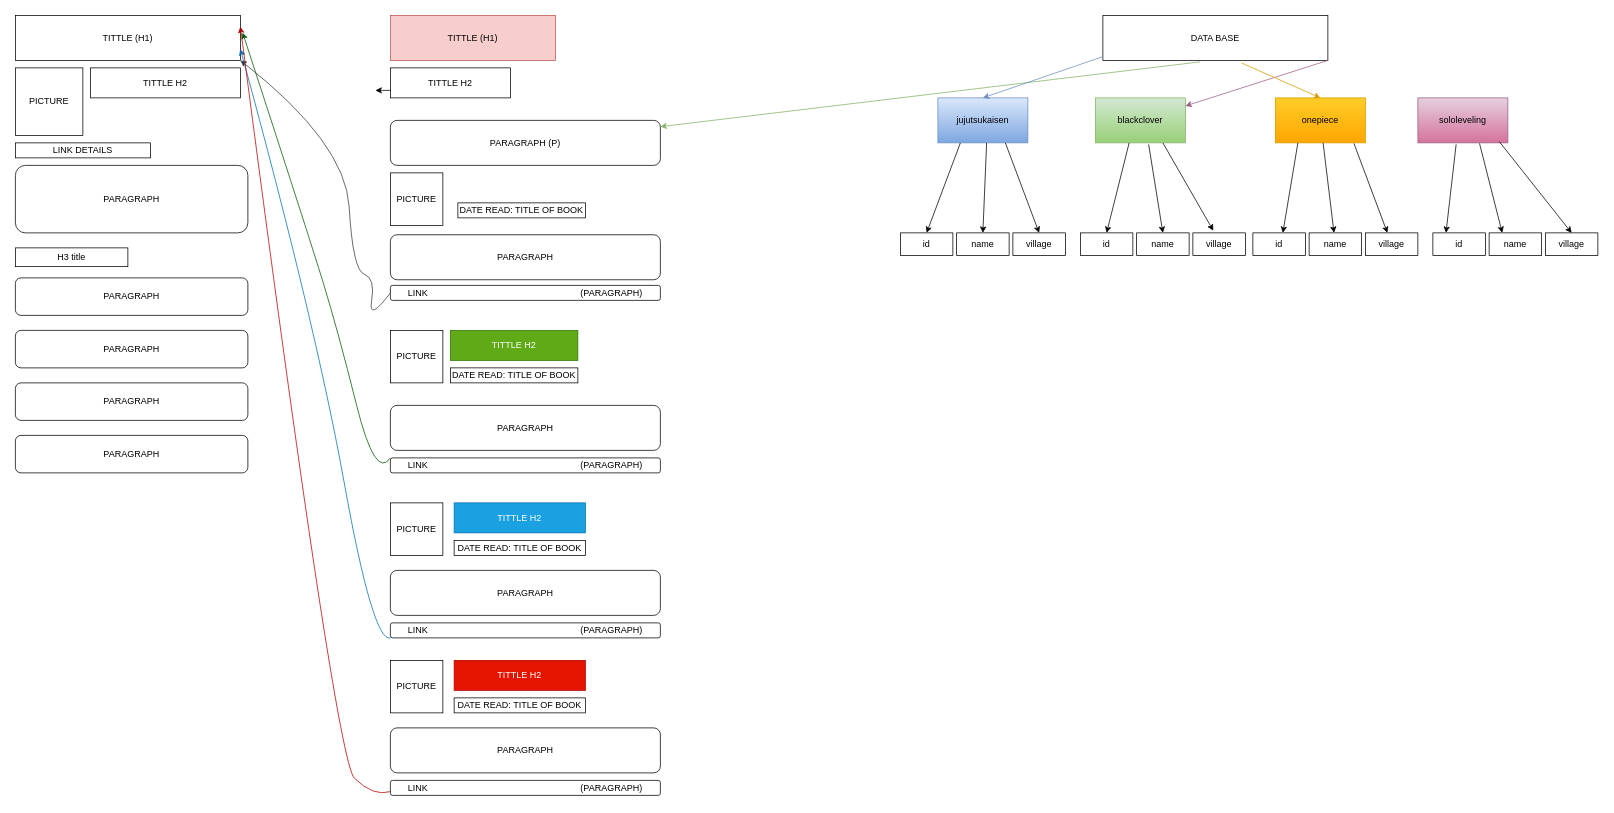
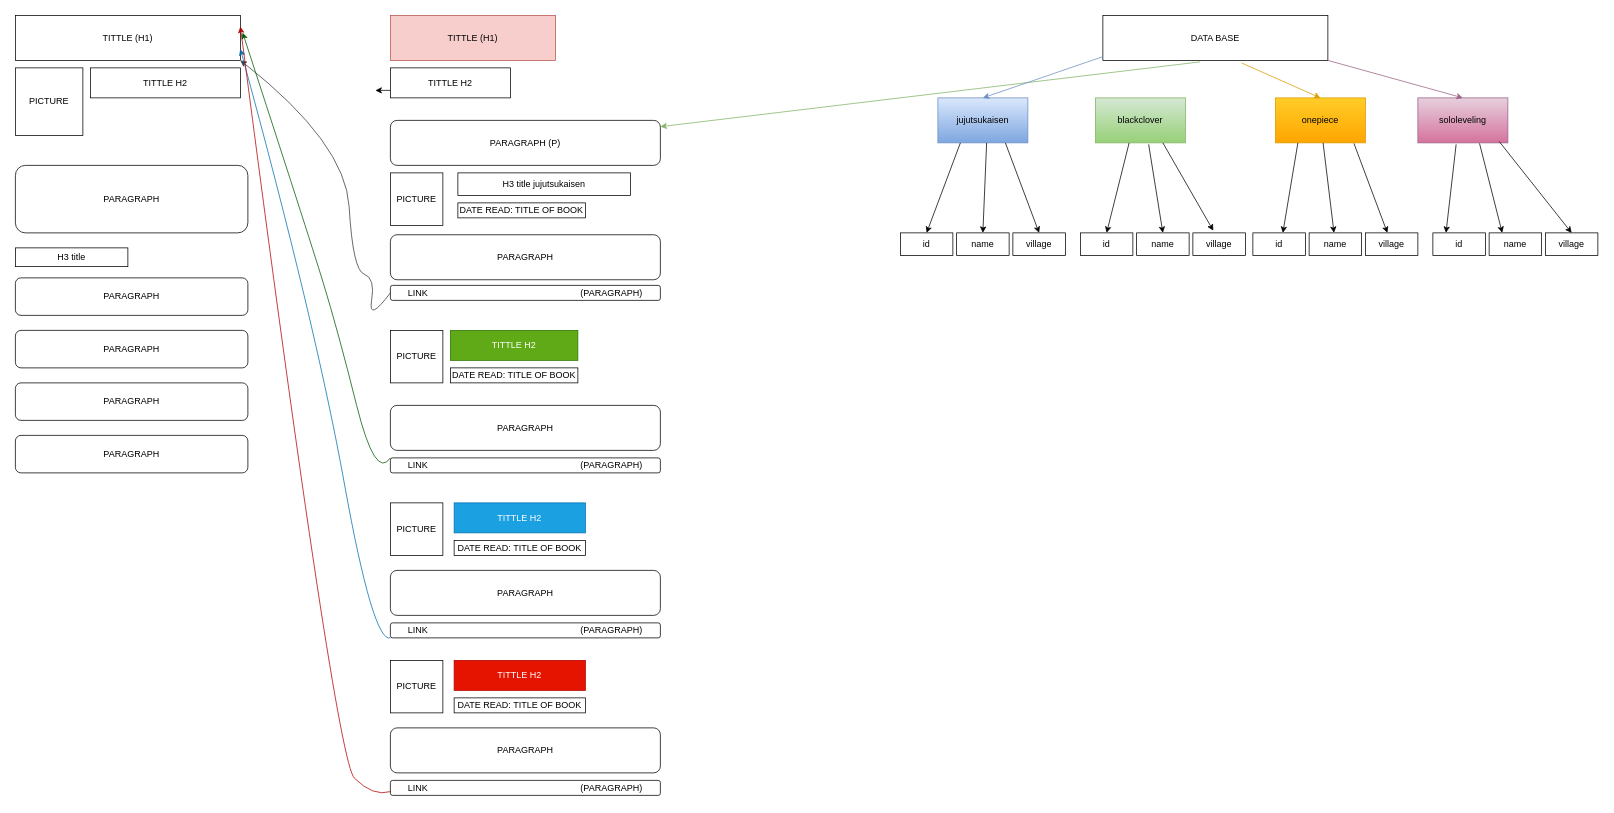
edge "DATA BASE" -> "blackclover": now "DATA BASE" -> "sololeveling"
node "LINK DETAILS": removed
node "H3 title jujutsukaisen": added
